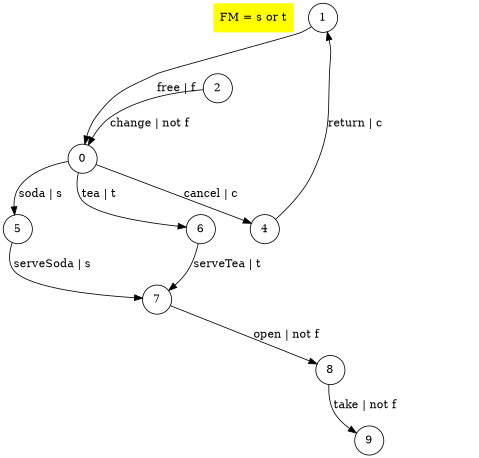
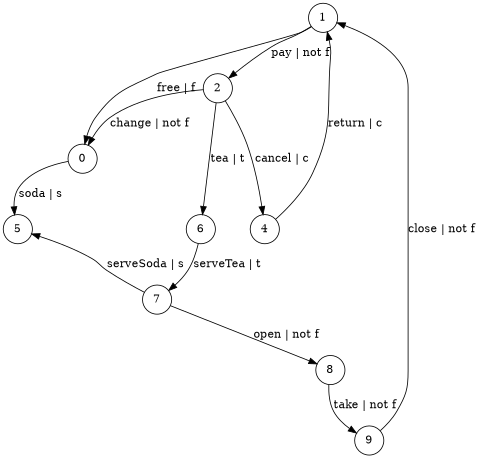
node "FM = s or t": removed
edge "1" -> "2": added, label "pay | not f"
edge "0" -> "4": now "2" -> "4"
edge "0" -> "6": now "2" -> "6"
edge "9" -> "1": added, label "close | not f"
edge "5" -> "7": reversed
